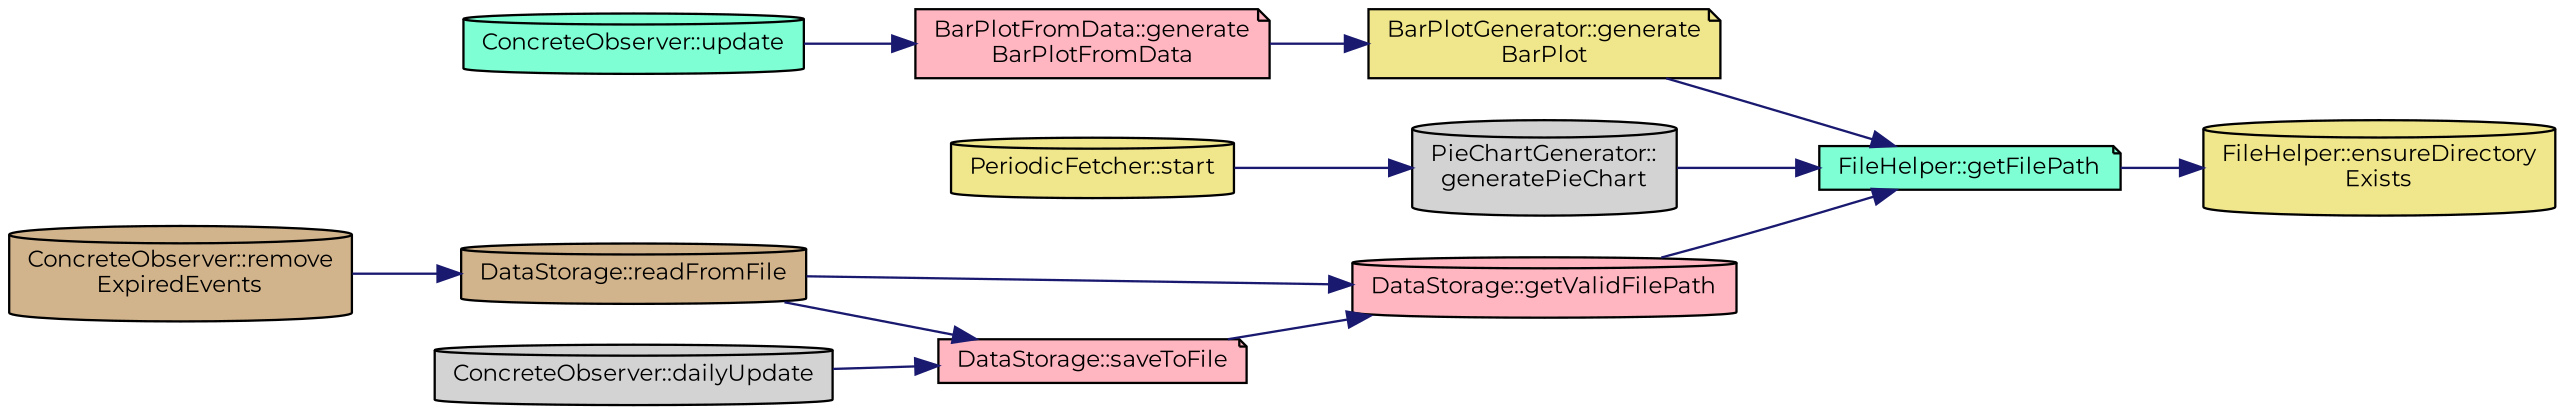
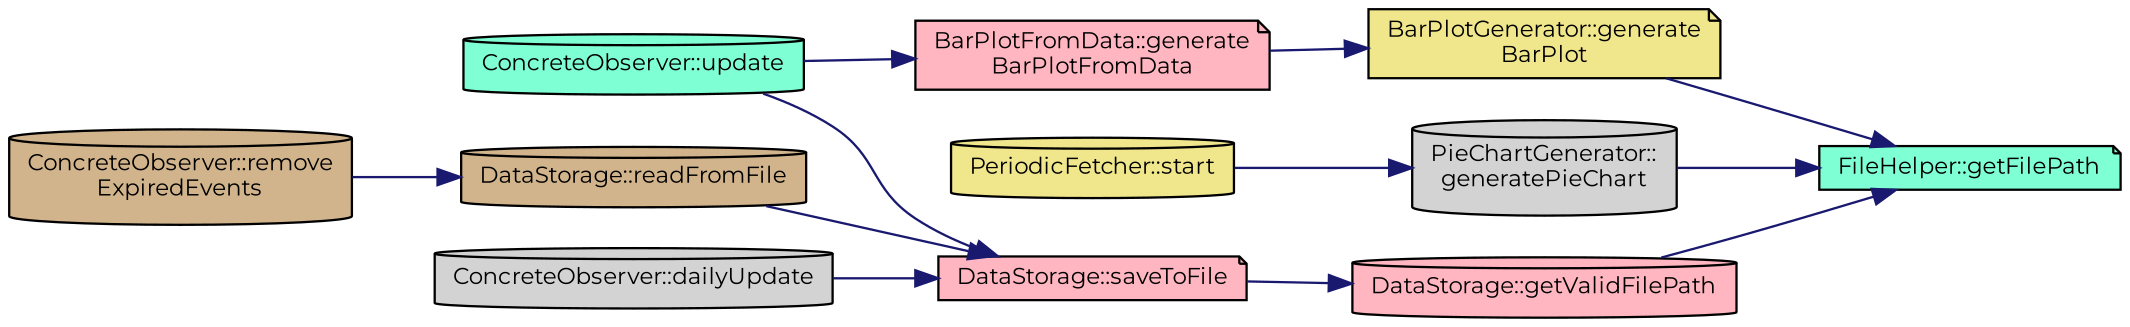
node "FileHelper::ensureDirectory Exists": removed
edge "ConcreteObserver::update" -> "DataStorage::saveToFile": added
edge "DataStorage::readFromFile" -> "DataStorage::getValidFilePath": removed
